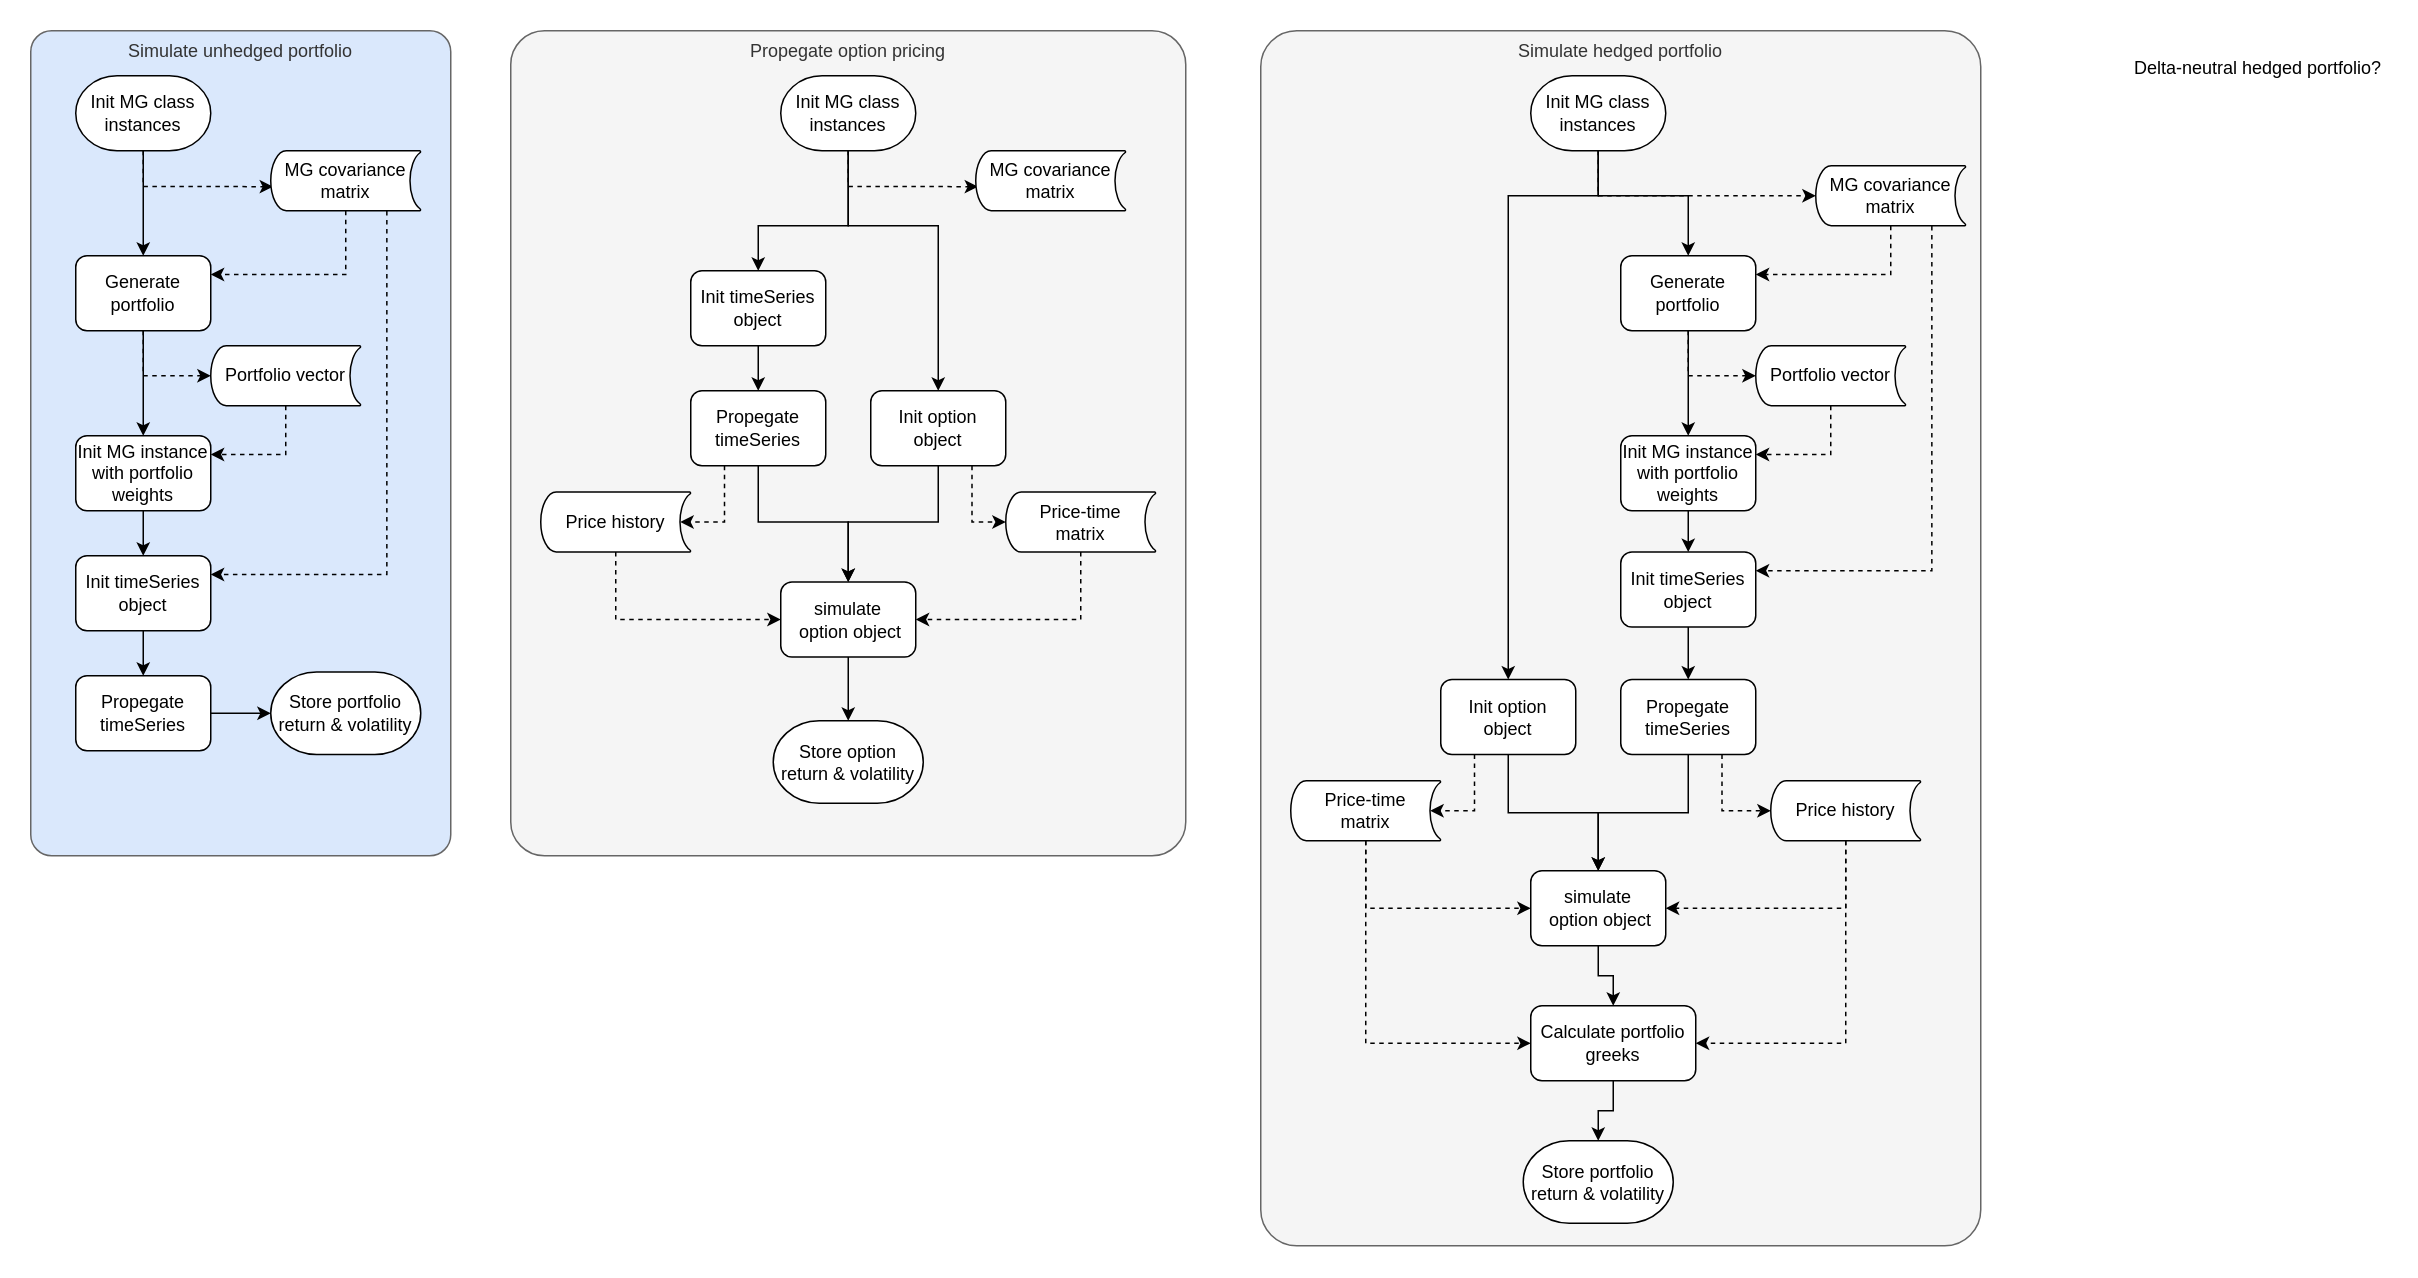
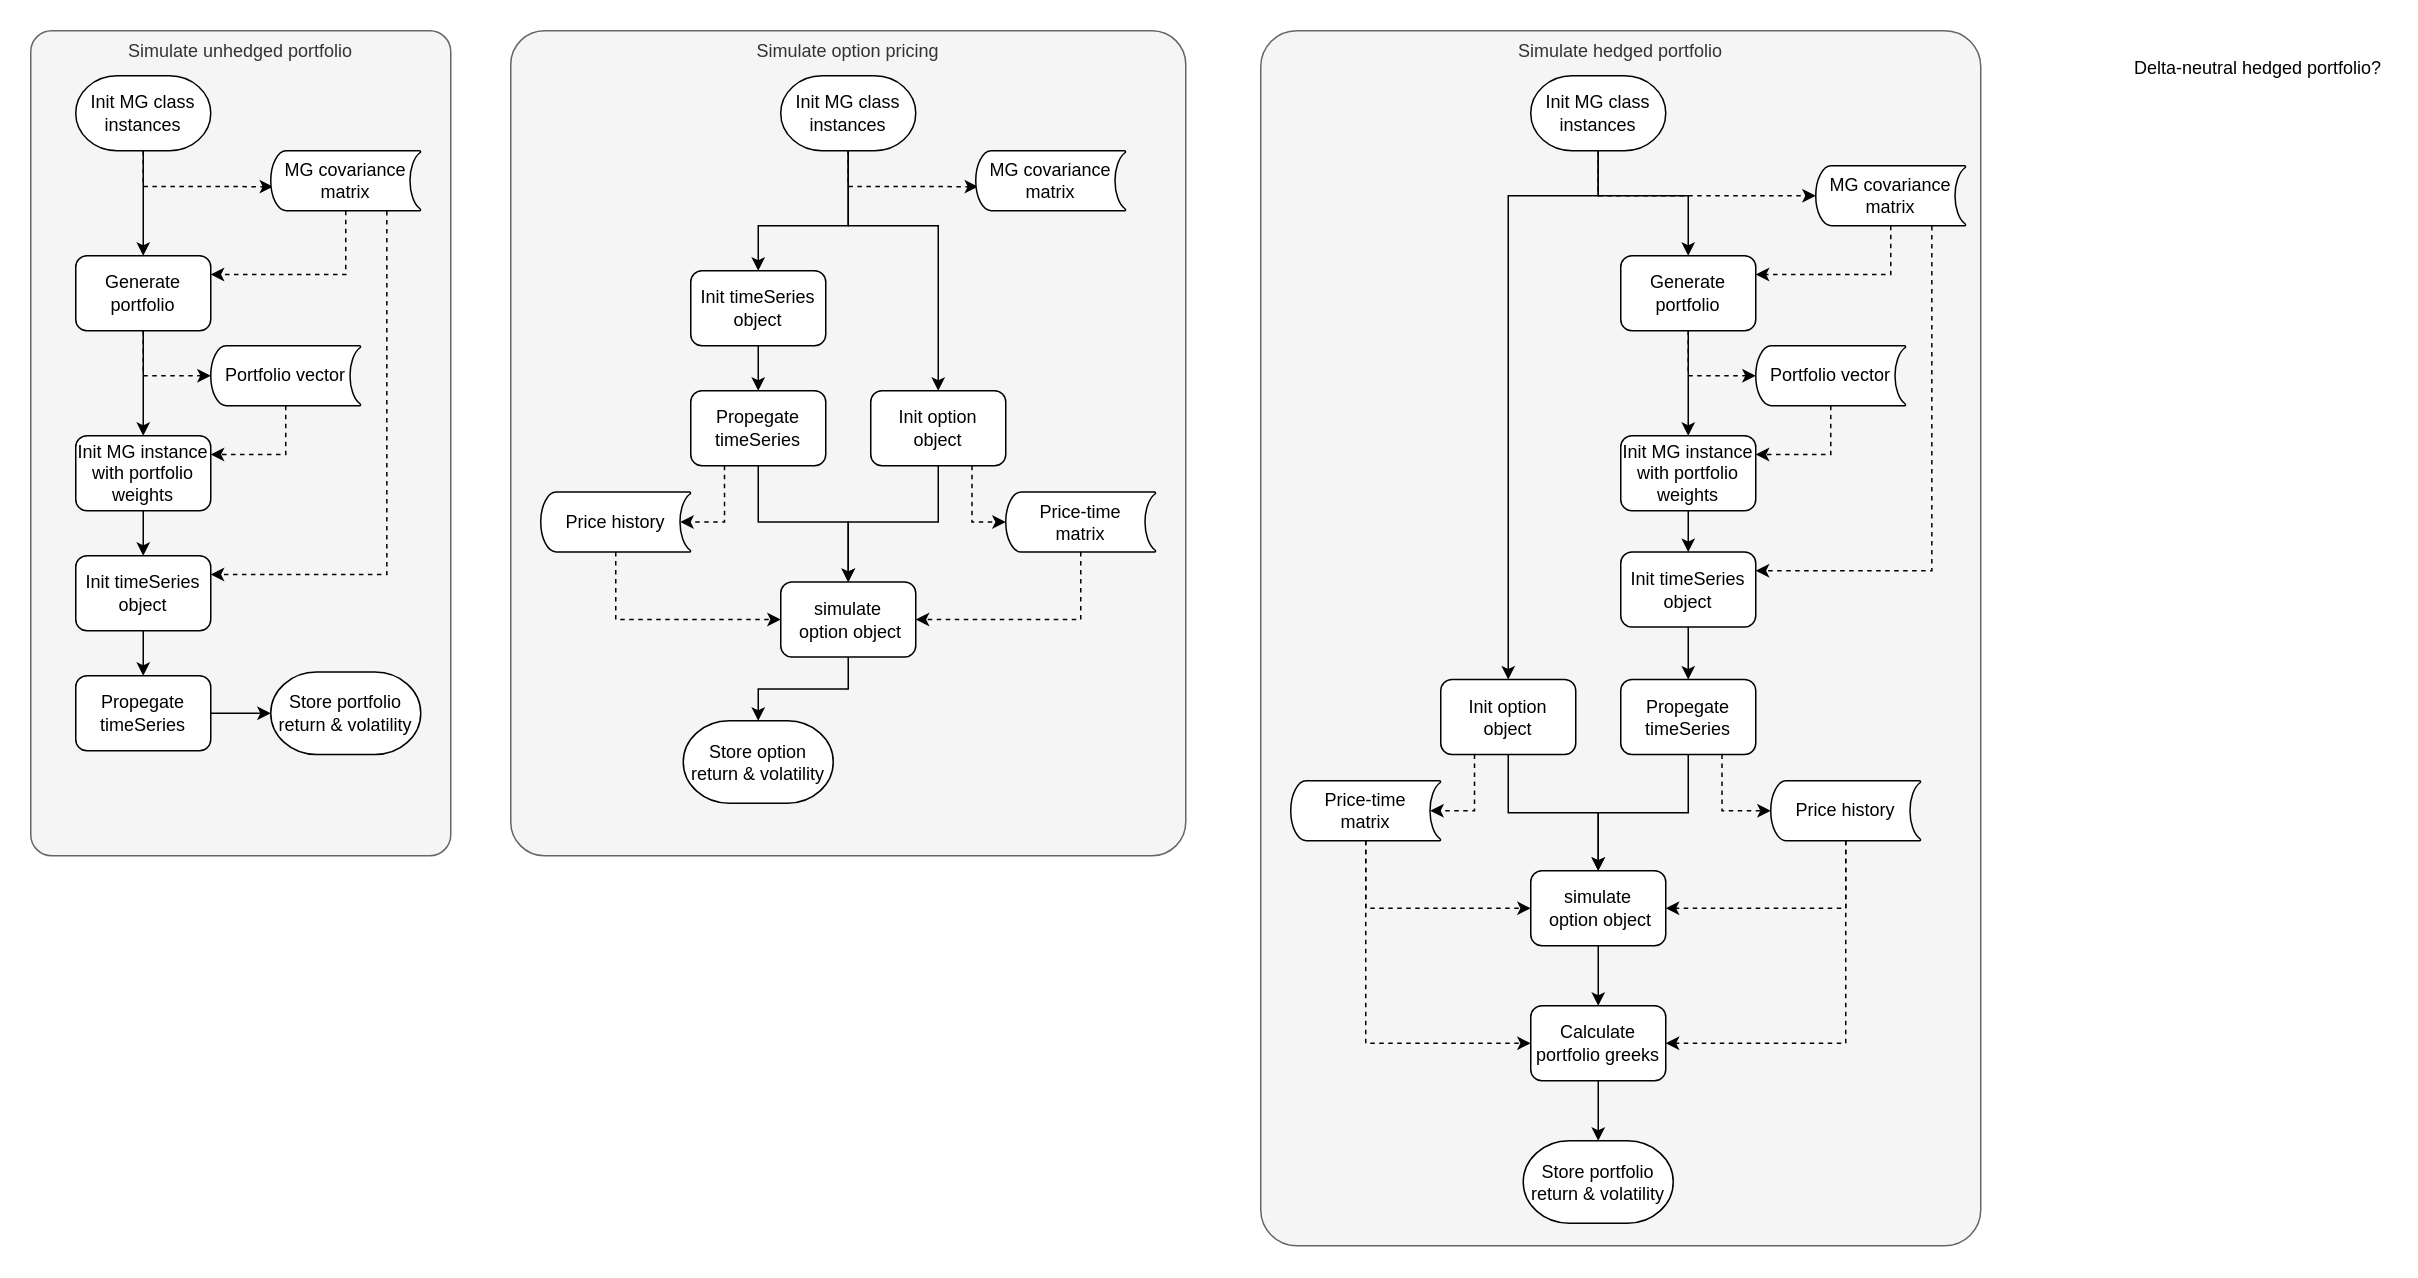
node "Propegate option pricing": label "Propegate option pricing" -> "Simulate option pricing"
node "Simulate unhedged portfolio": fillcolor #dae8fc -> #f5f5f5
node "Store option return & volatility": moved (848, 762) -> (758, 762)
node "Calculate portfolio greeks": size 165x75 -> 135x75
